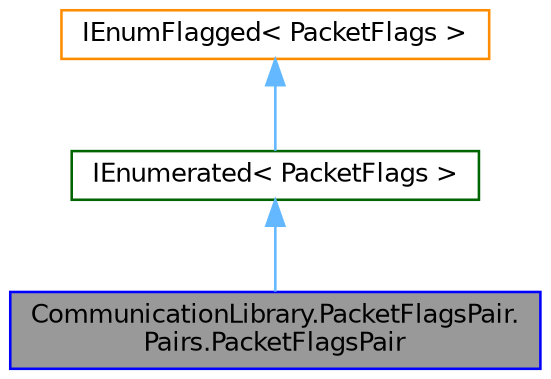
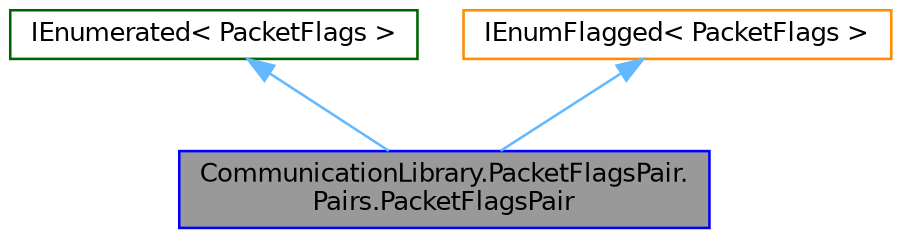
edge "IEnumerated< PacketFlags >" -> "IEnumFlagged< PacketFlags >": now "CommunicationLibrary.PacketFlagsPair. Pairs.PacketFlagsPair" -> "IEnumFlagged< PacketFlags >"
